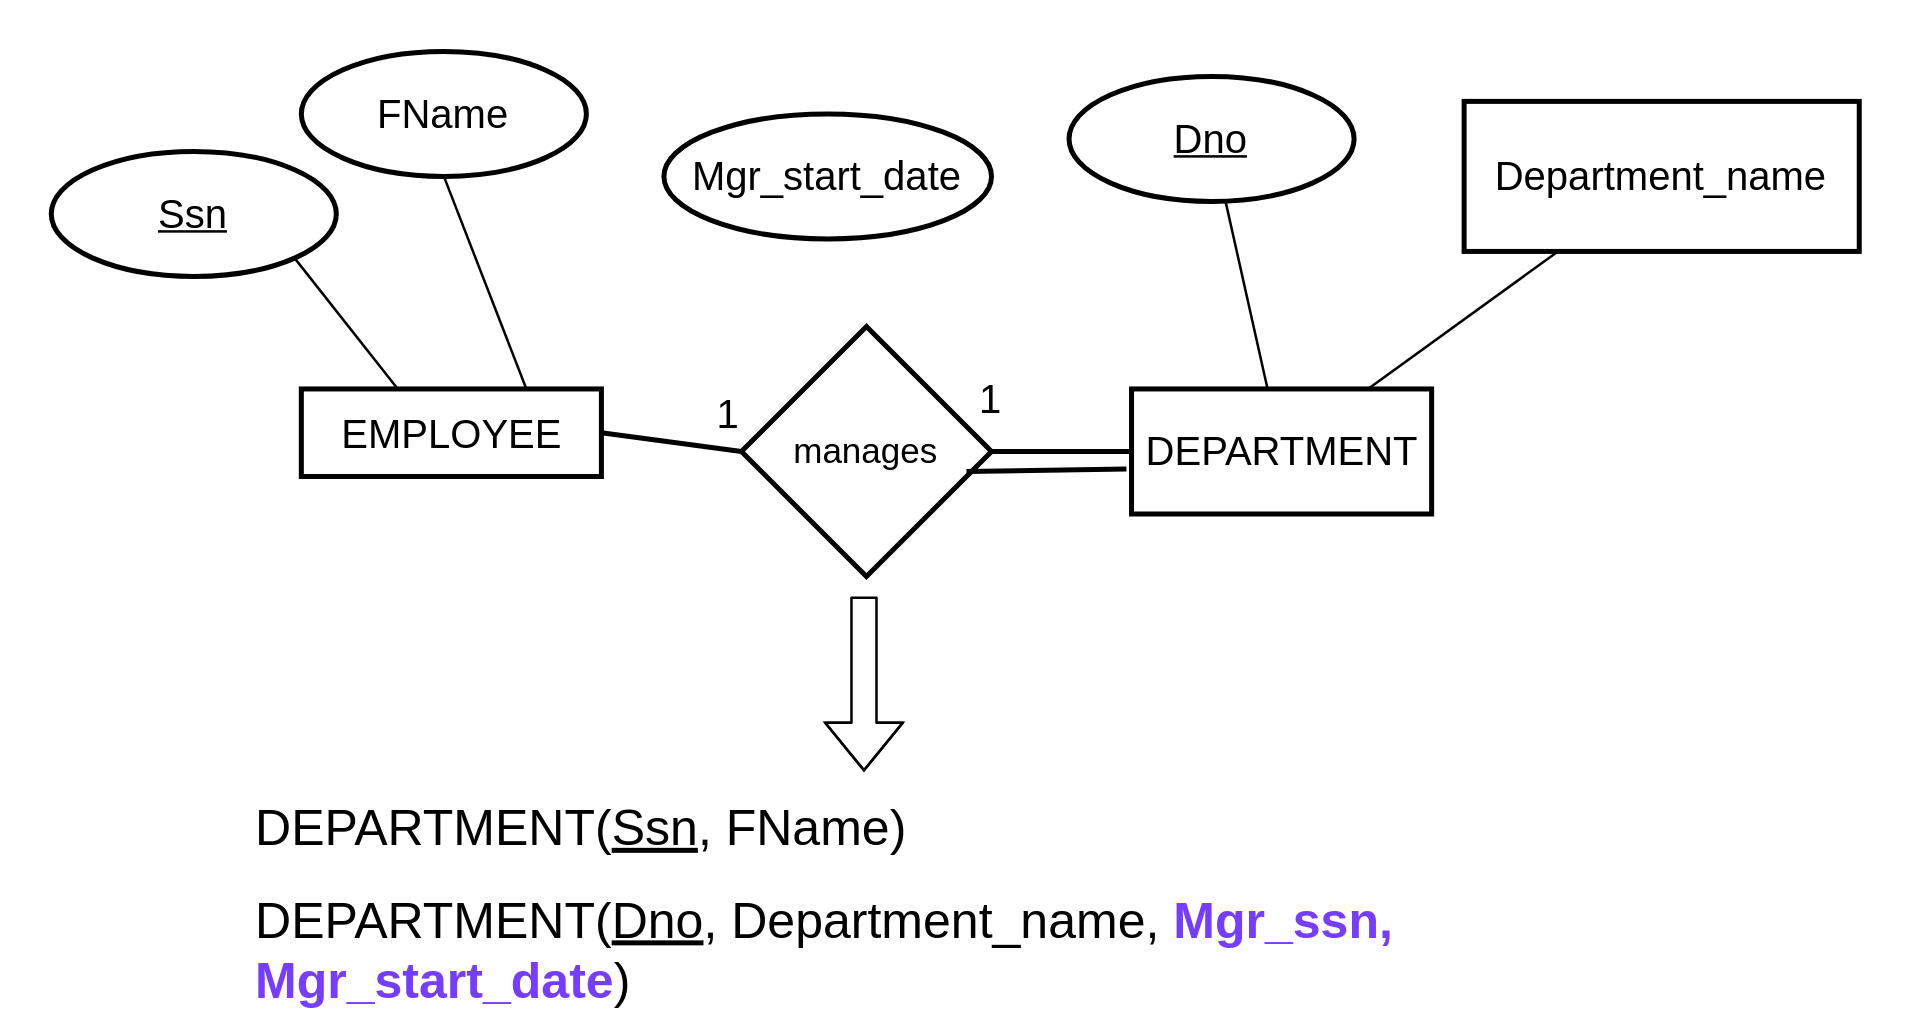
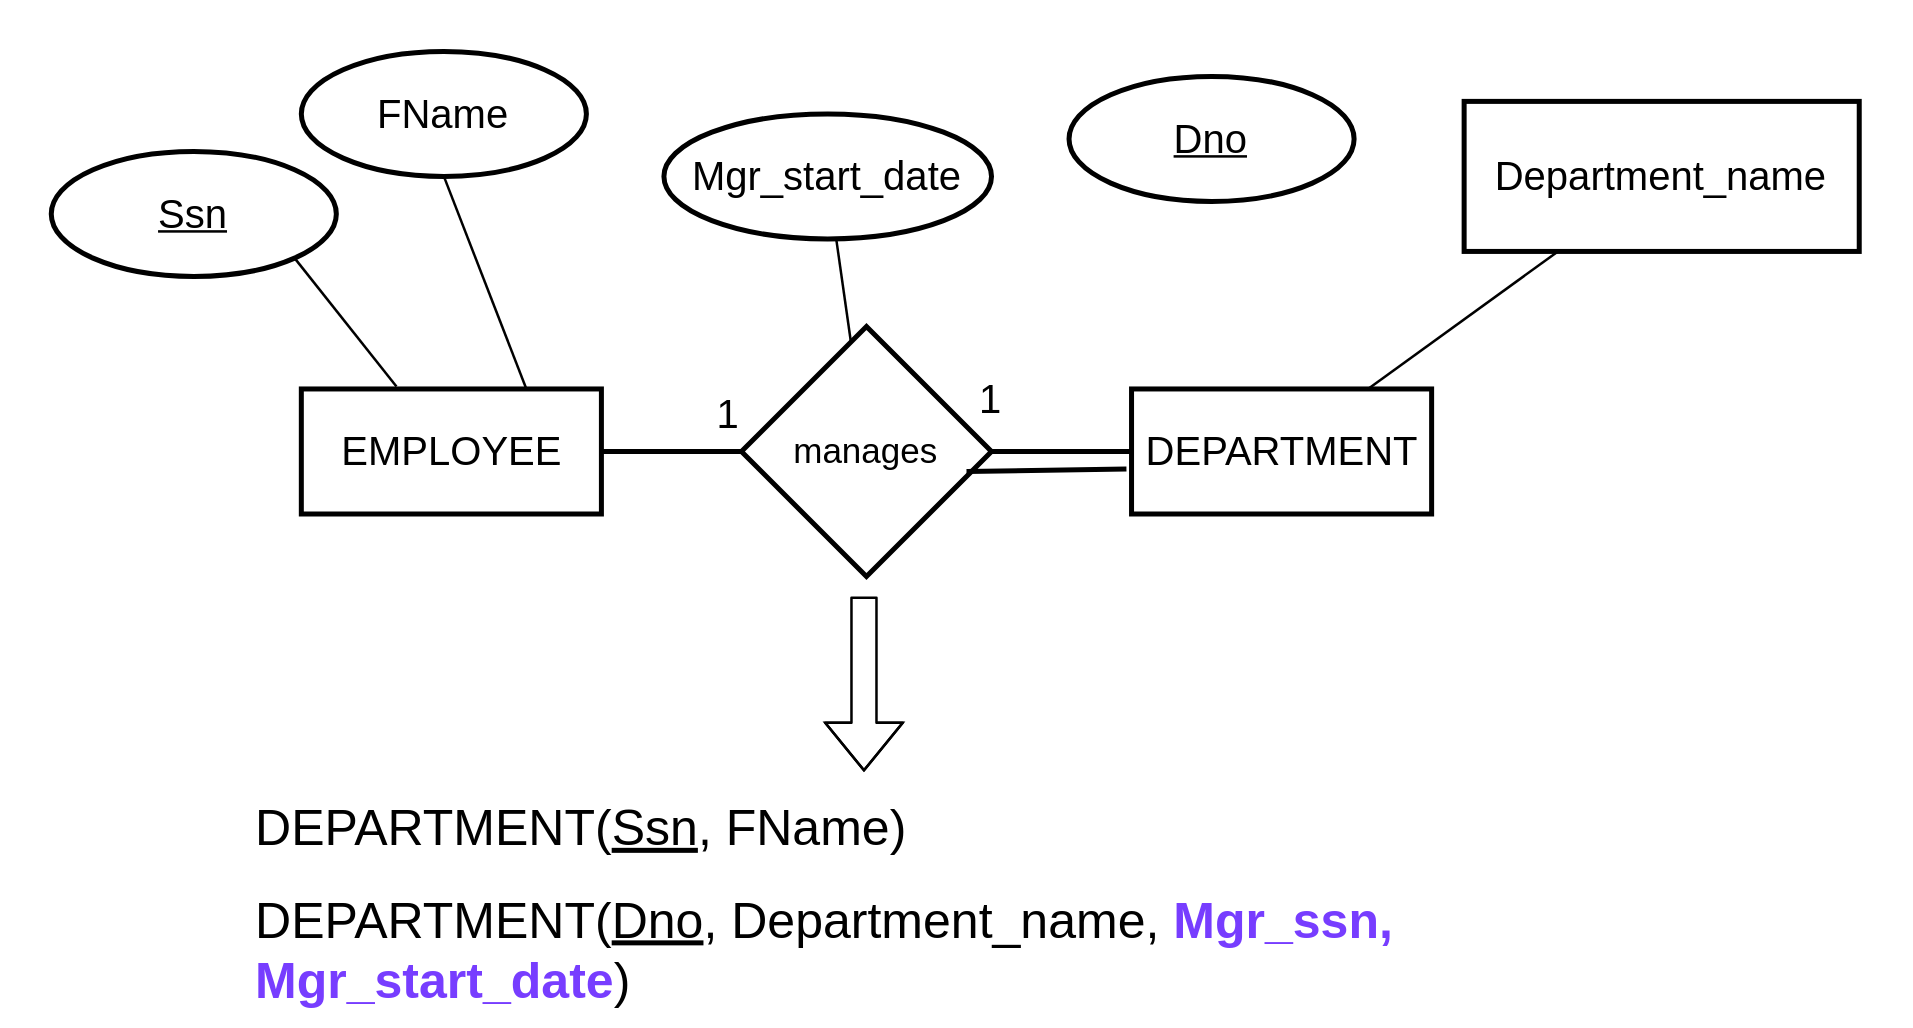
edge "Mgr_start_date" -- "manages": added
edge "Dno" -- "DEPARTMENT": removed
node "EMPLOYEE": size 300x88 -> 300x125
